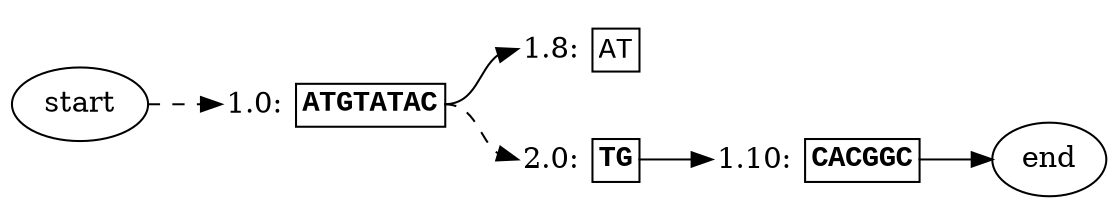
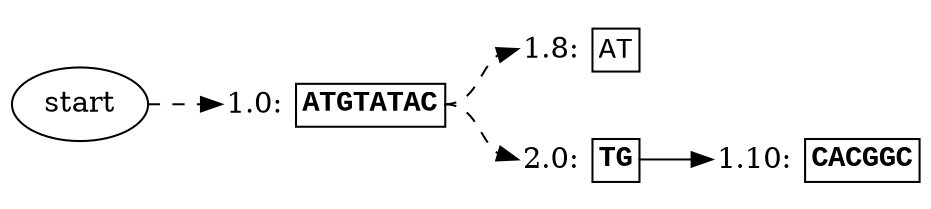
edge "1.0:" -> "1.8:": style solid -> dashed
node "end": removed
